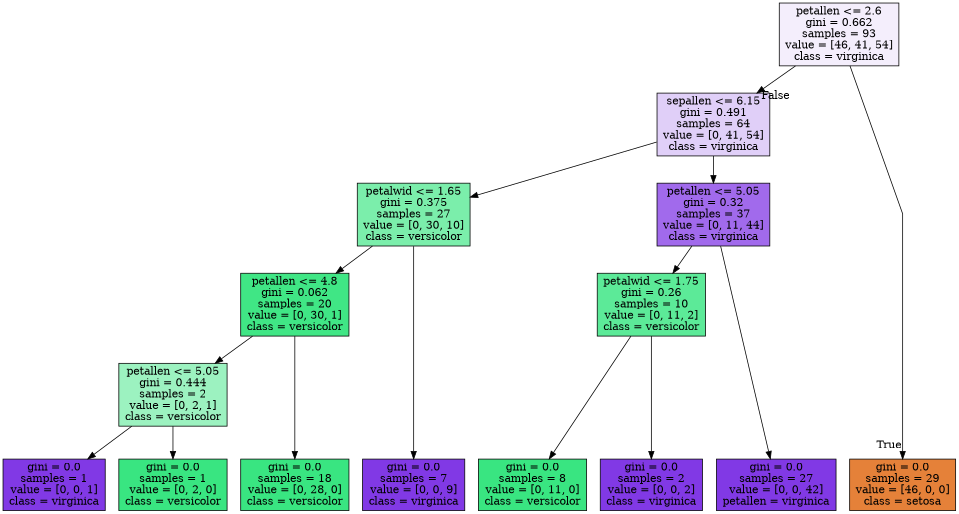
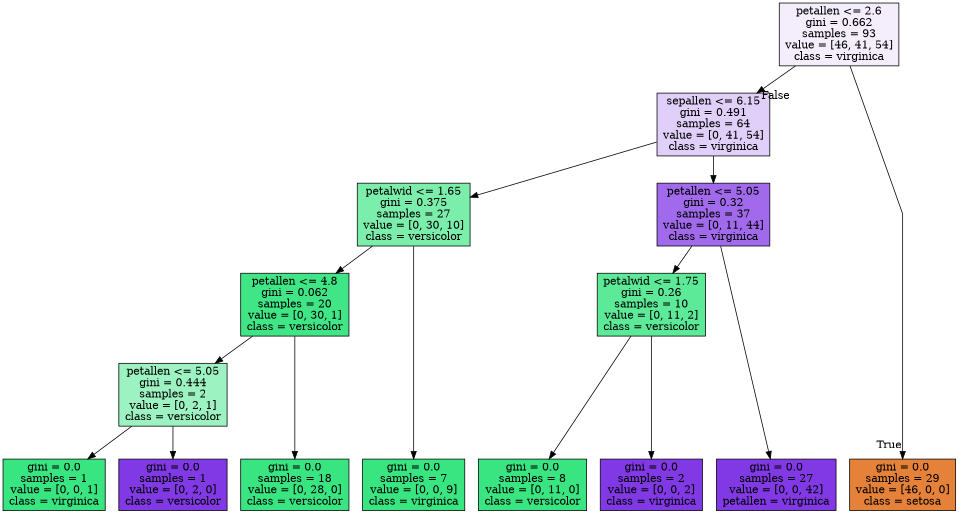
node "gini = 0.0 samples = 1 value = [0, 0, 1] class = virginica": fillcolor #8139e5ff -> #39e581ff
node "gini = 0.0 samples = 1 value = [0, 2, 0] class = versicolor": fillcolor #39e581ff -> #8139e5ff
node "gini = 0.0 samples = 7 value = [0, 0, 9] class = virginica": fillcolor #8139e5ff -> #39e581ff
